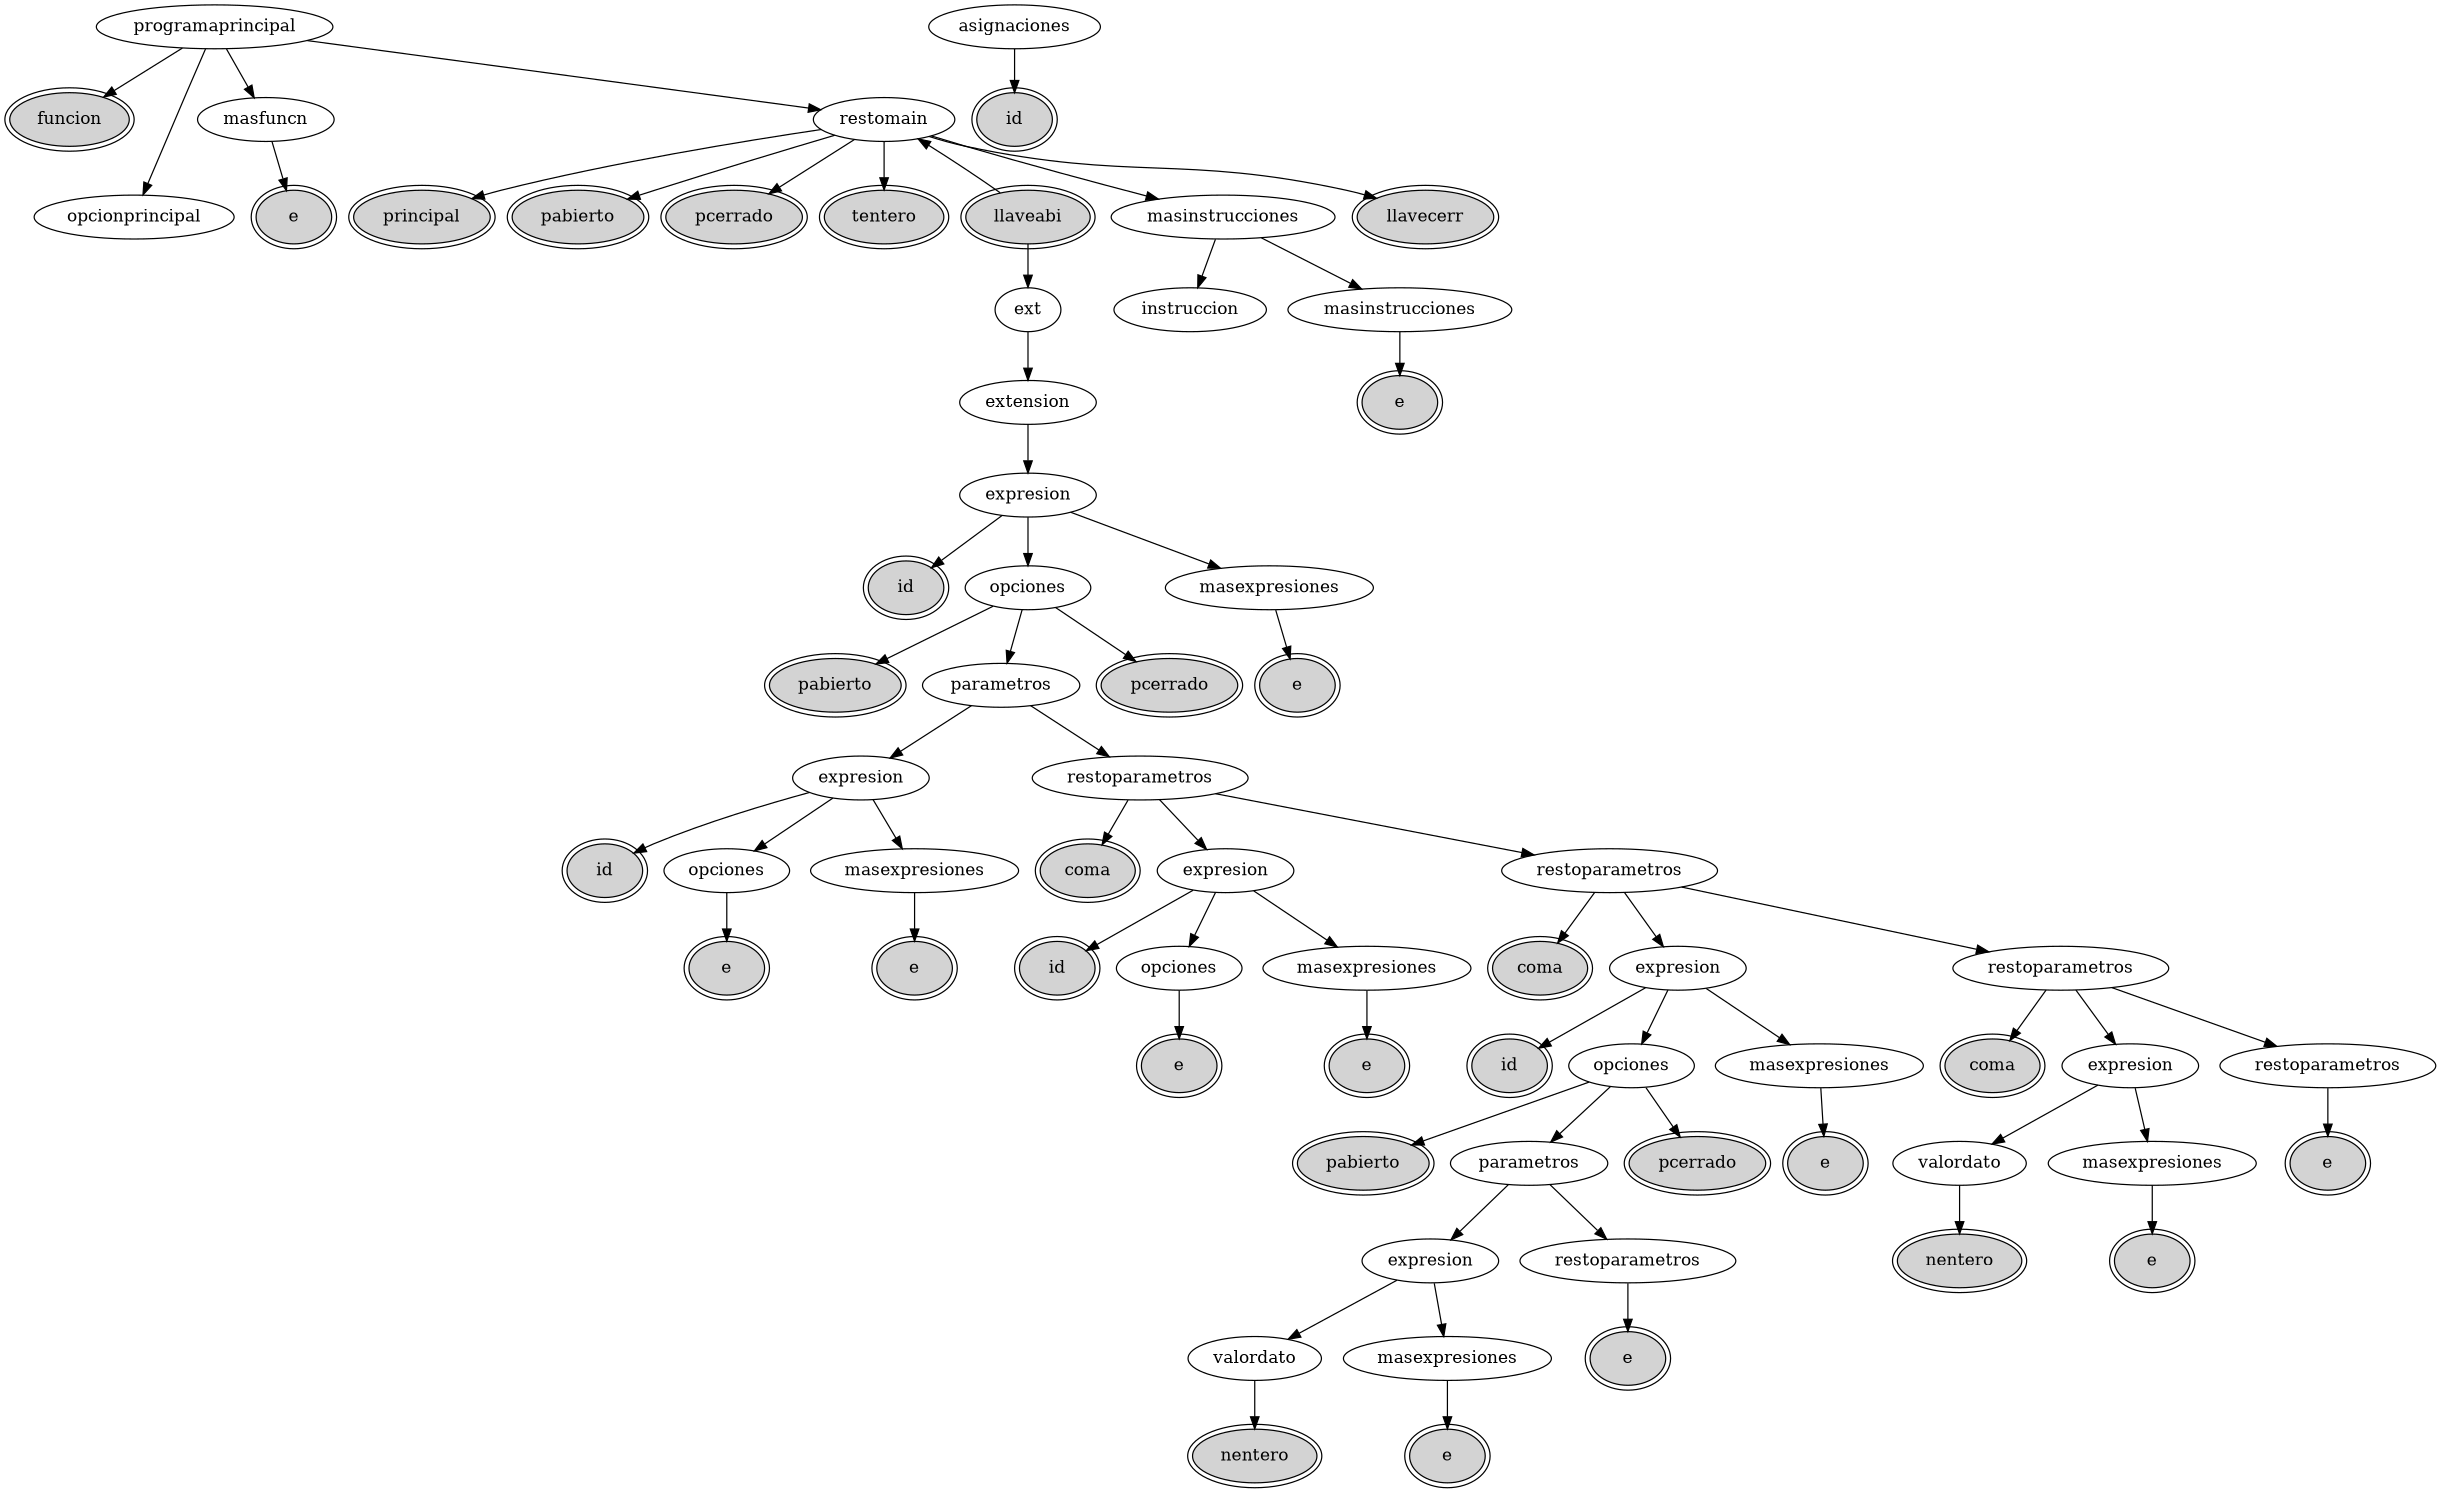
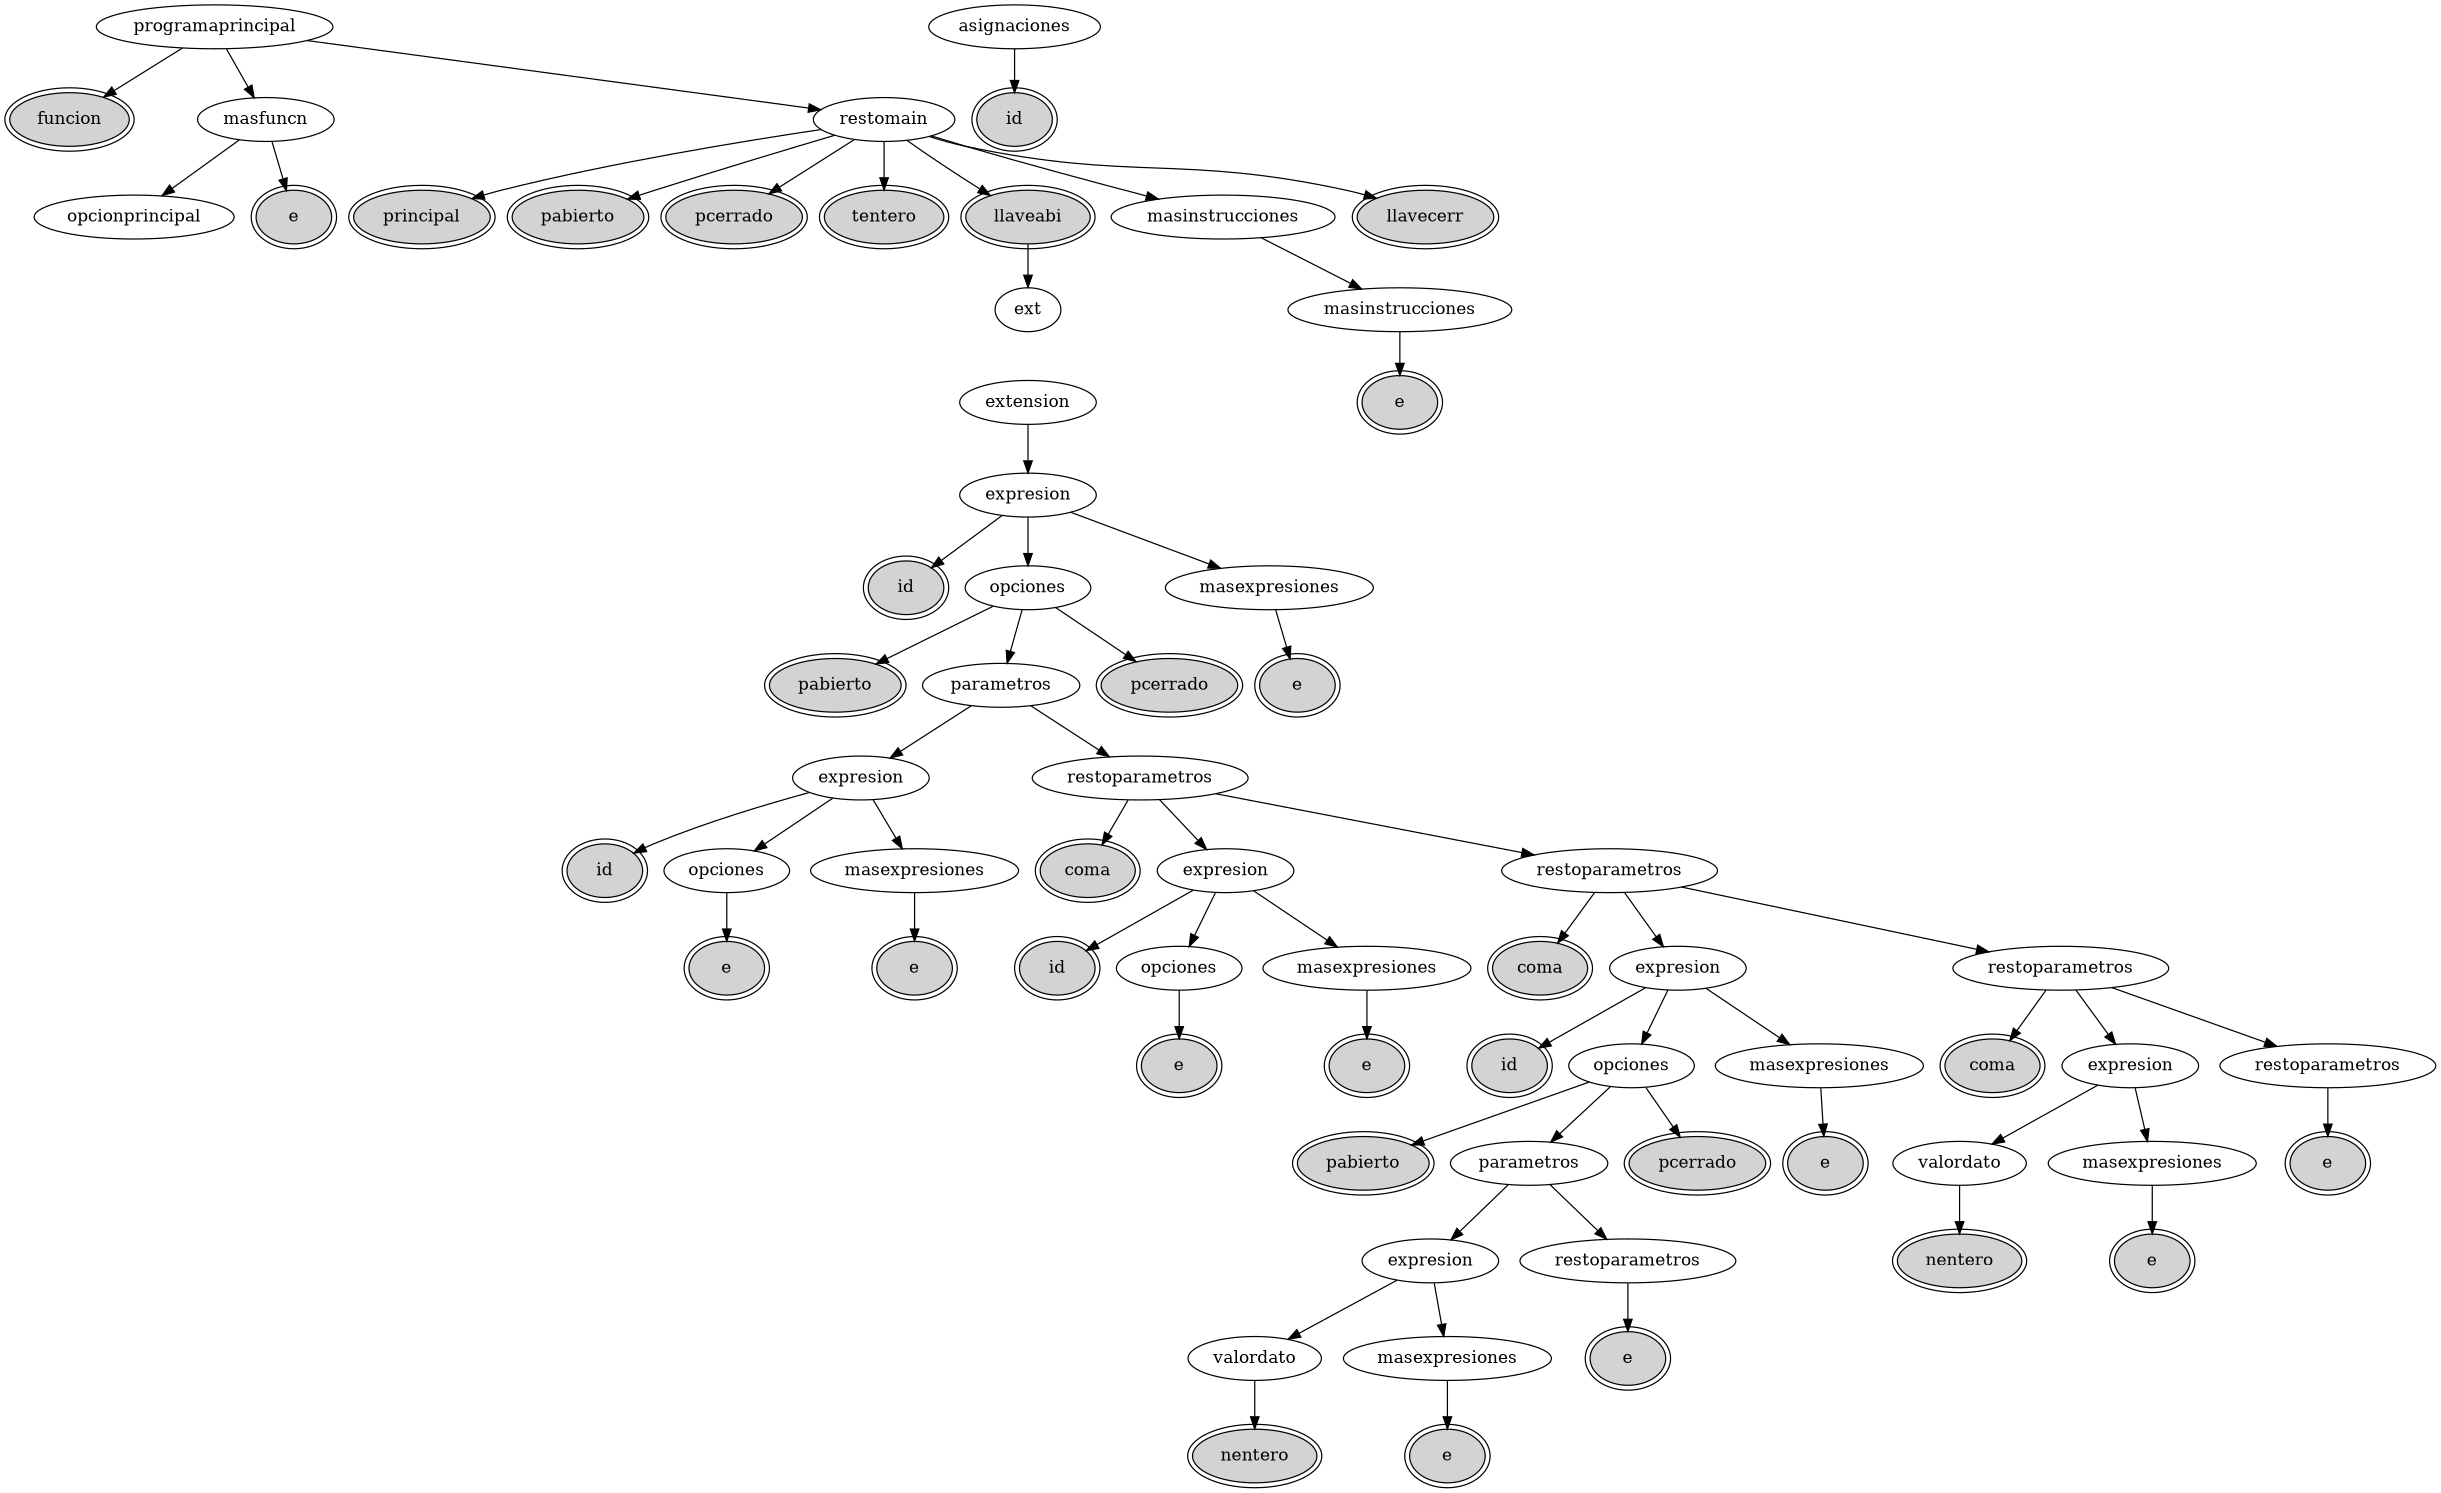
edge "programaprincipal" -> "opcionprincipal": now "masfuncn" -> "opcionprincipal"
edge "llaveabi" -> "restomain": reversed
node "instruccion": removed
edge "ext" -> "extension": removed
